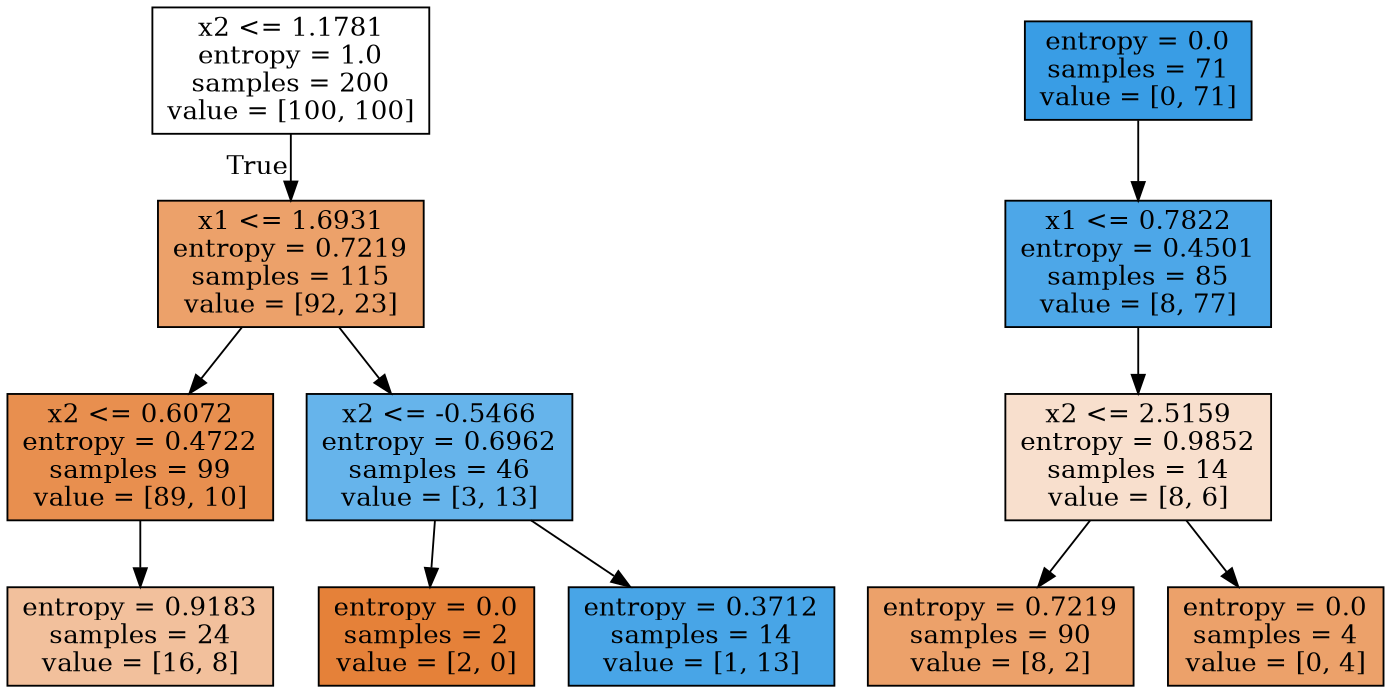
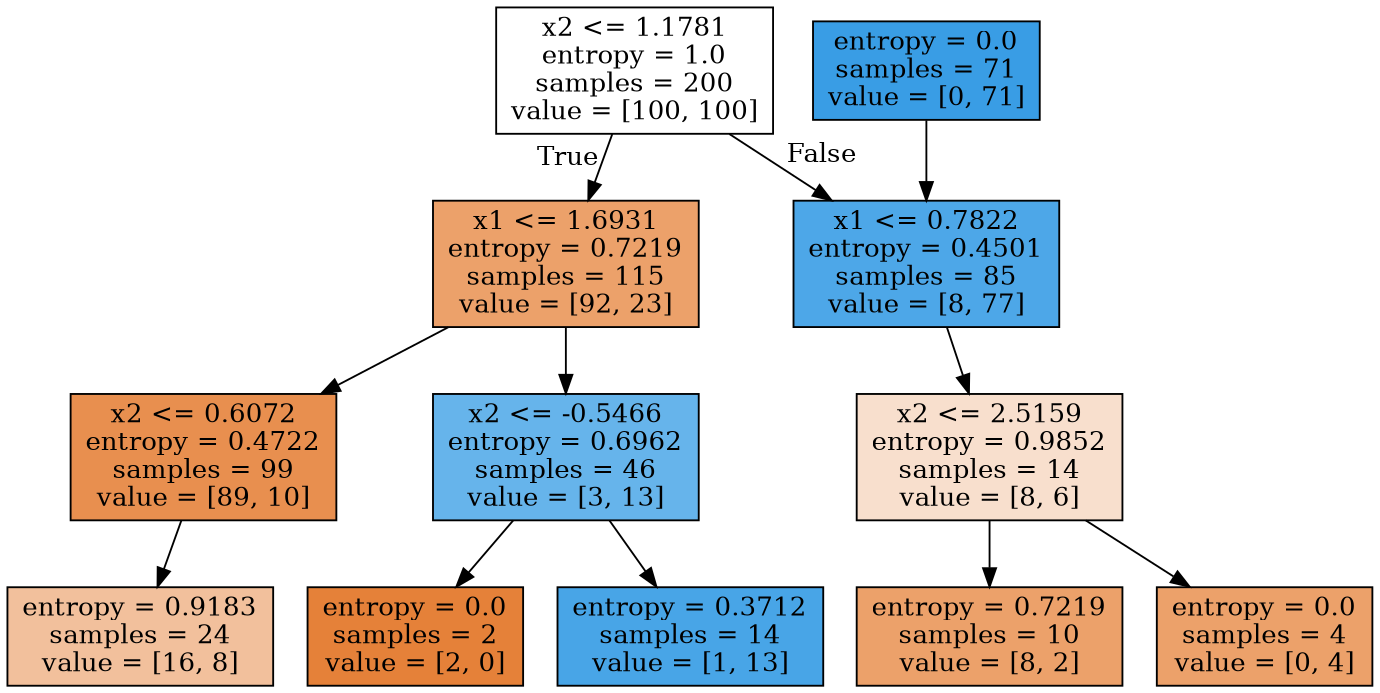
edge "x2 <= 1.1781 entropy = 1.0 samples = 200 value = [100, 100]" -> "x1 <= 0.7822 entropy = 0.4501 samples = 85 value = [8, 77]": added
node "entropy = 0.7219 samples = 90 value = [8, 2]": label "entropy = 0.7219 samples = 90 value = [8, 2]" -> "entropy = 0.7219 samples = 10 value = [8, 2]"
